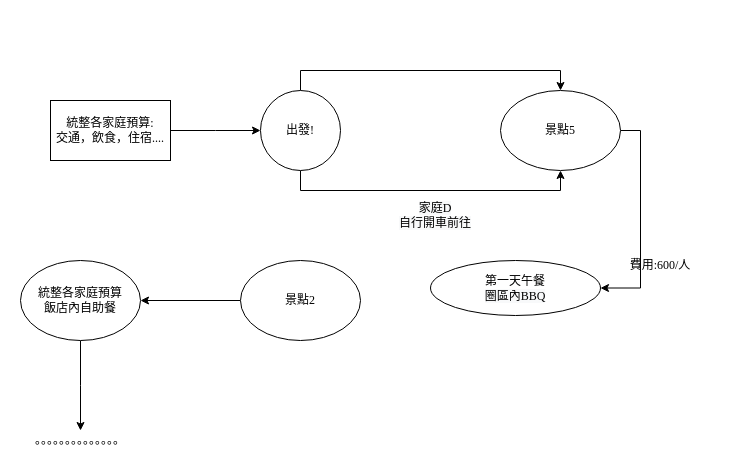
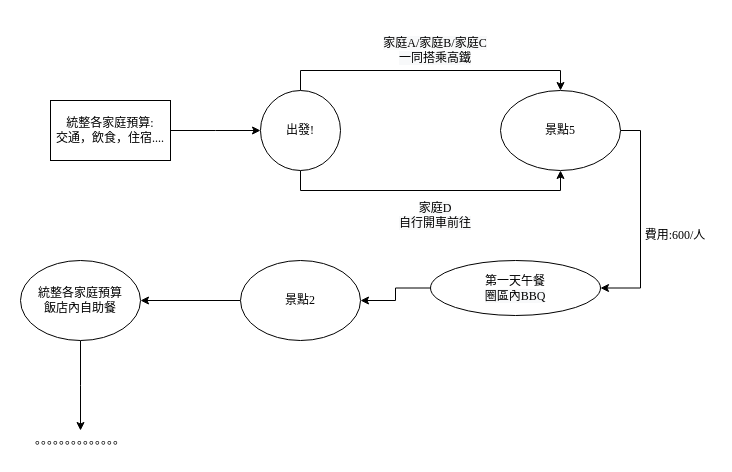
node "家庭A/家庭B/家庭C一同搭乘高鐵": added
node "費用:600/人": moved (661, 266) -> (676, 236)
edge "第一天午餐 圈區內BBQ" -> "景點2": added
